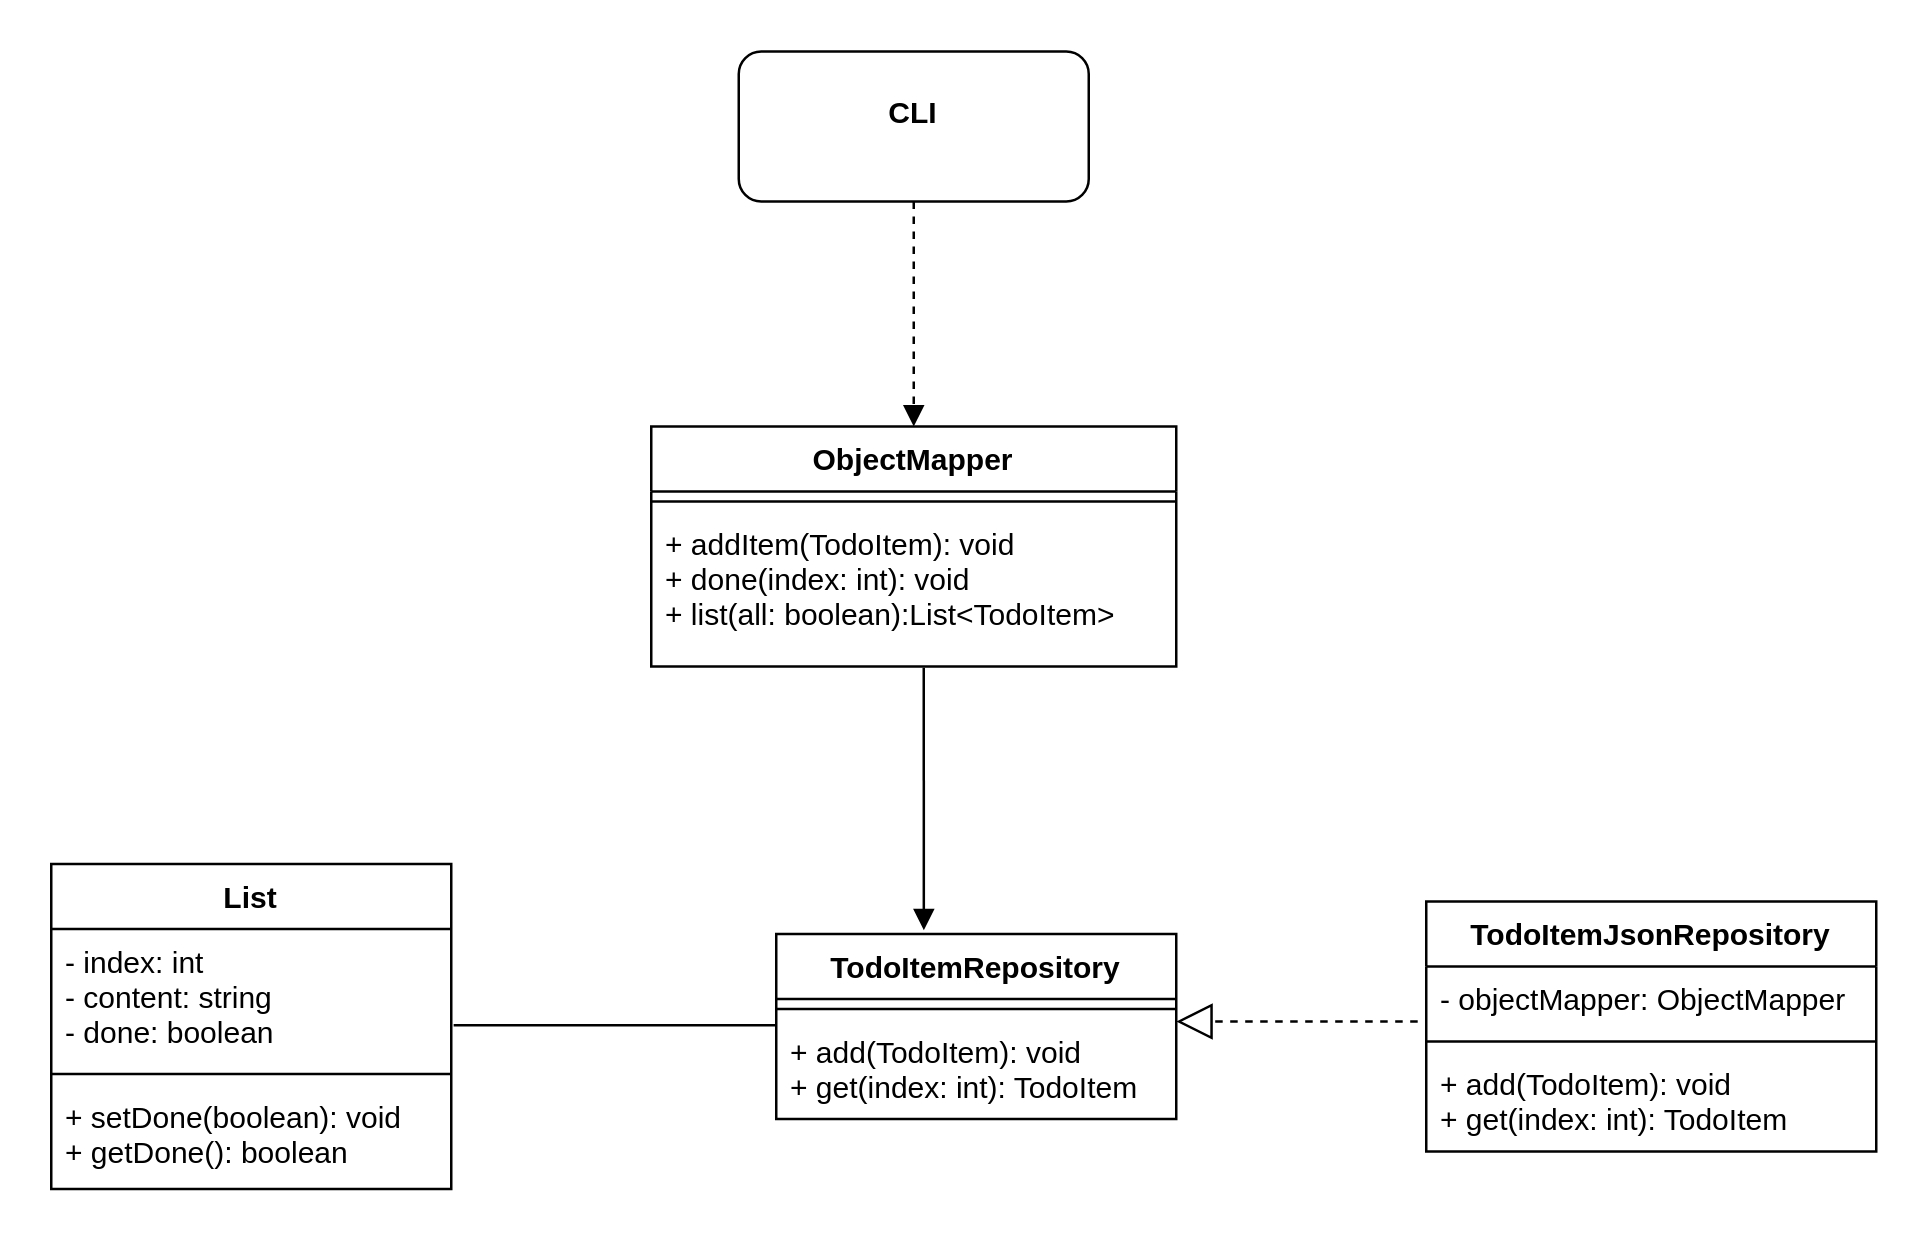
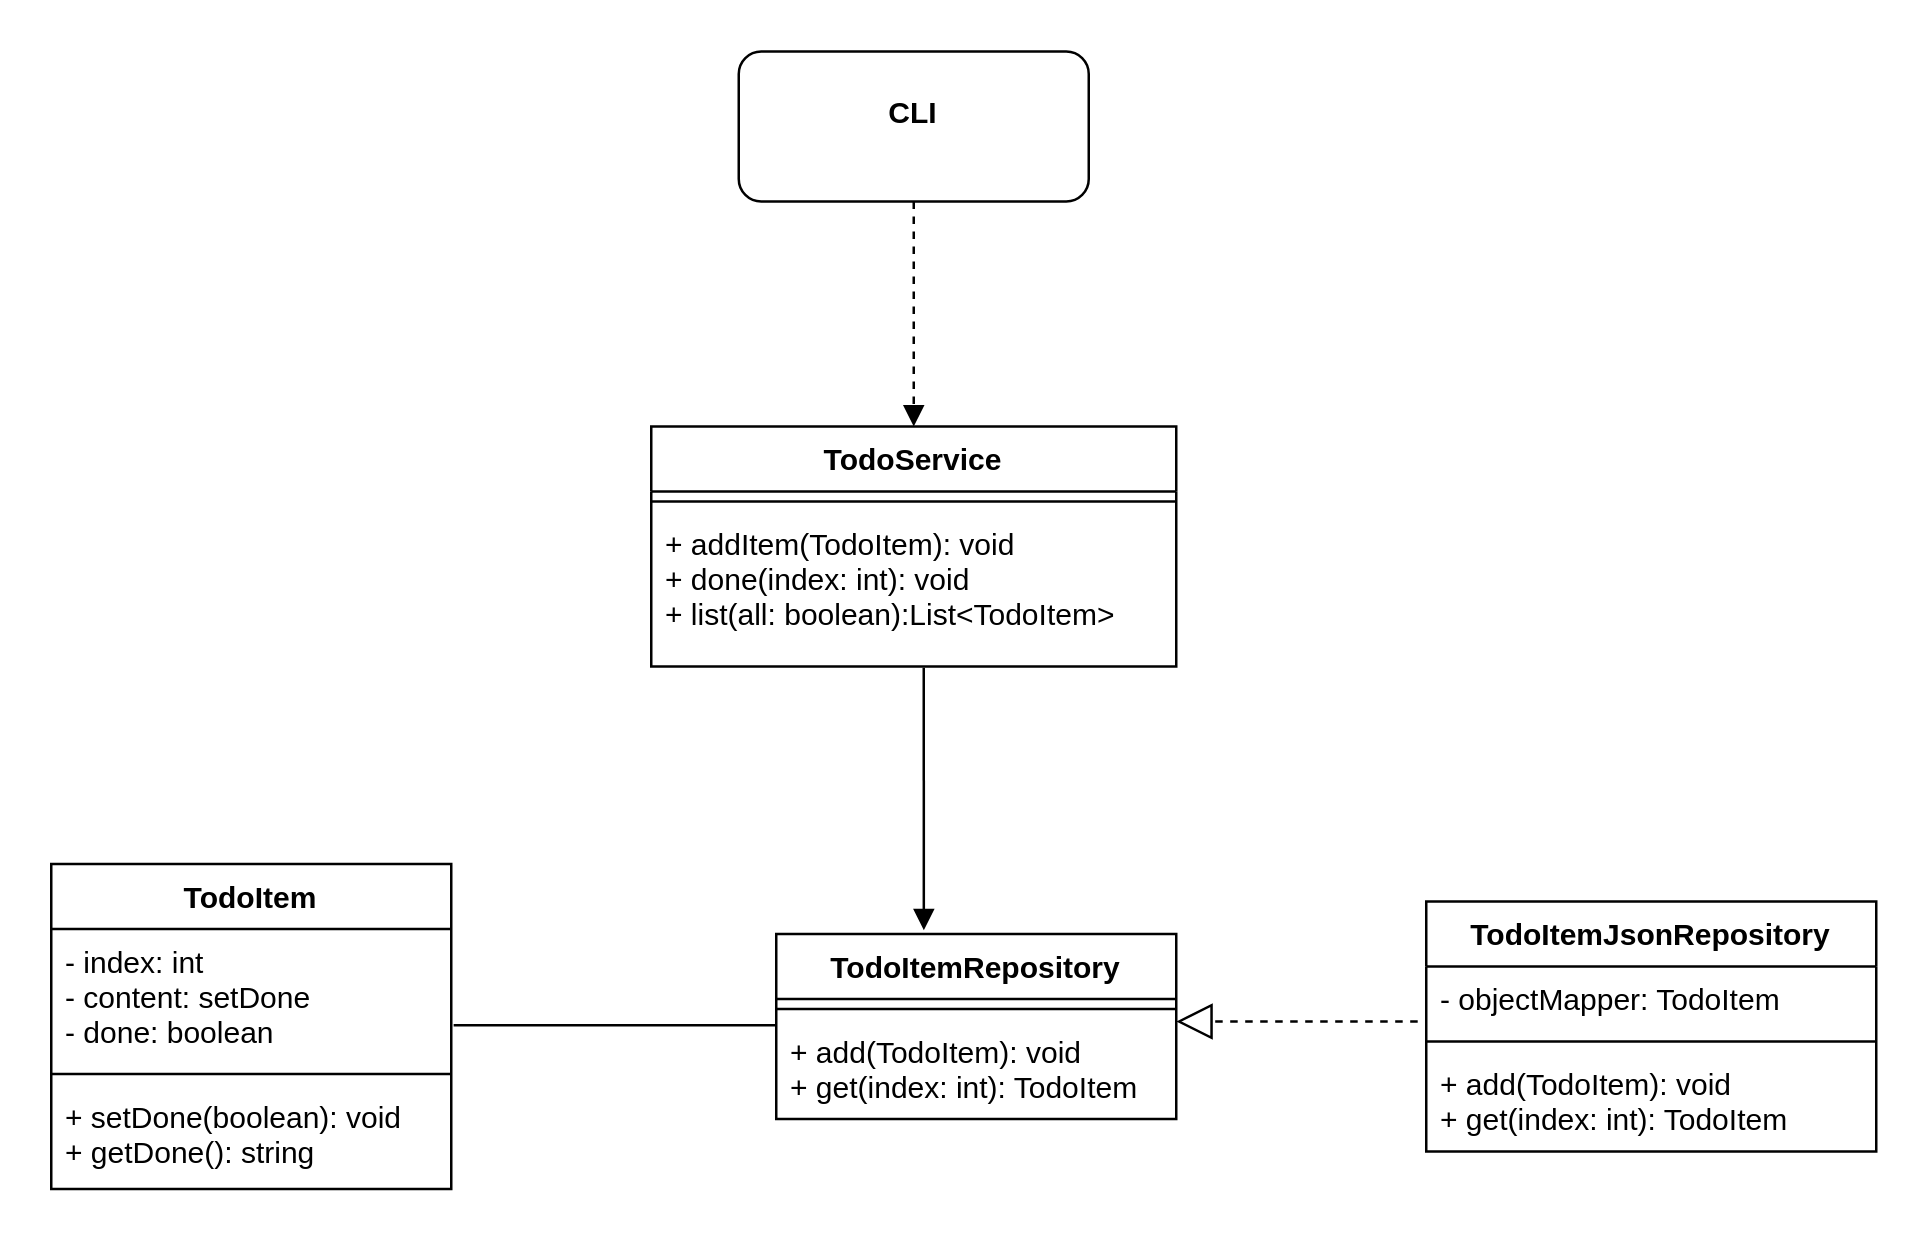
node "ObjectMapper": label "ObjectMapper" -> "TodoService"
node "List": label "List" -> "TodoItem"
node "- index: int - content: string - done: boolean": label "- index: int - content: string - done: boolean" -> "- index: int - content: setDone - done: boolean"
node "- objectMapper: ObjectMapper": label "- objectMapper: ObjectMapper" -> "- objectMapper: TodoItem"
node "+ setDone(boolean): void + getDone(): boolean": label "+ setDone(boolean): void + getDone(): boolean" -> "+ setDone(boolean): void + getDone(): string"
